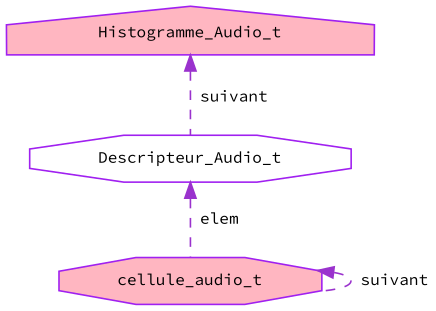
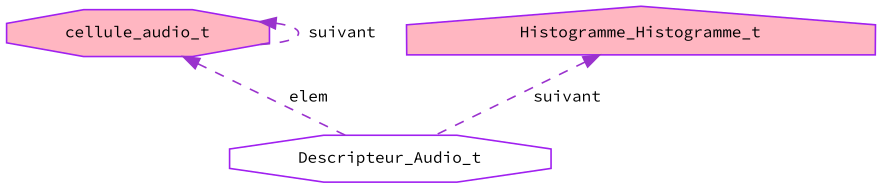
node "Histogramme_Audio_t": label "Histogramme_Audio_t" -> "Histogramme_Histogramme_t"
edge "cellule_audio_t" -> "Descripteur_Audio_t": reversed
